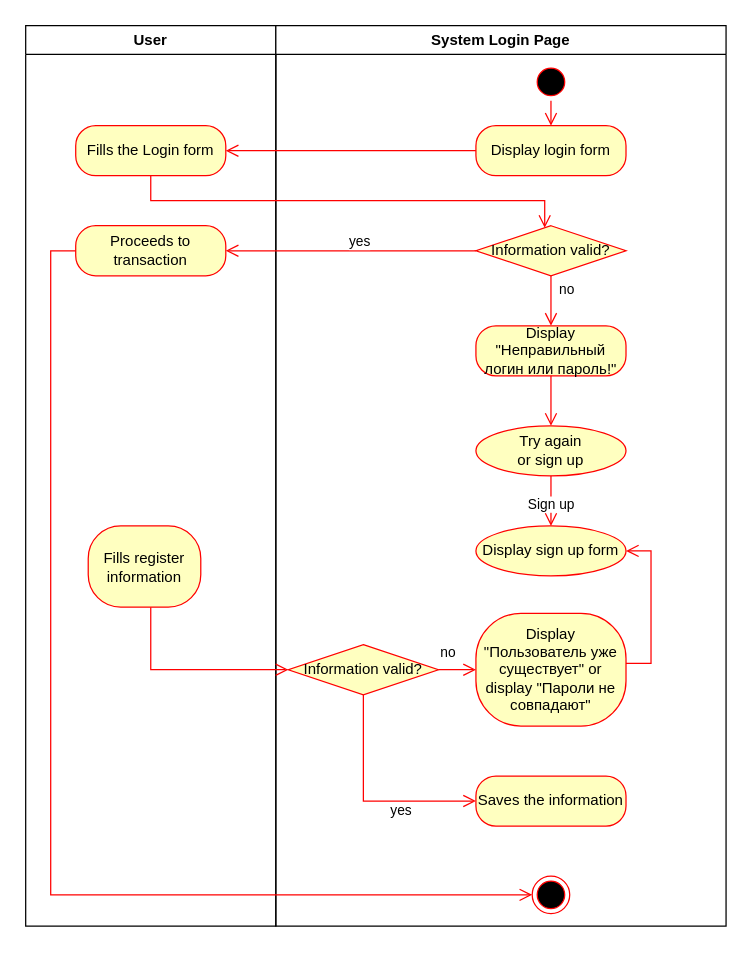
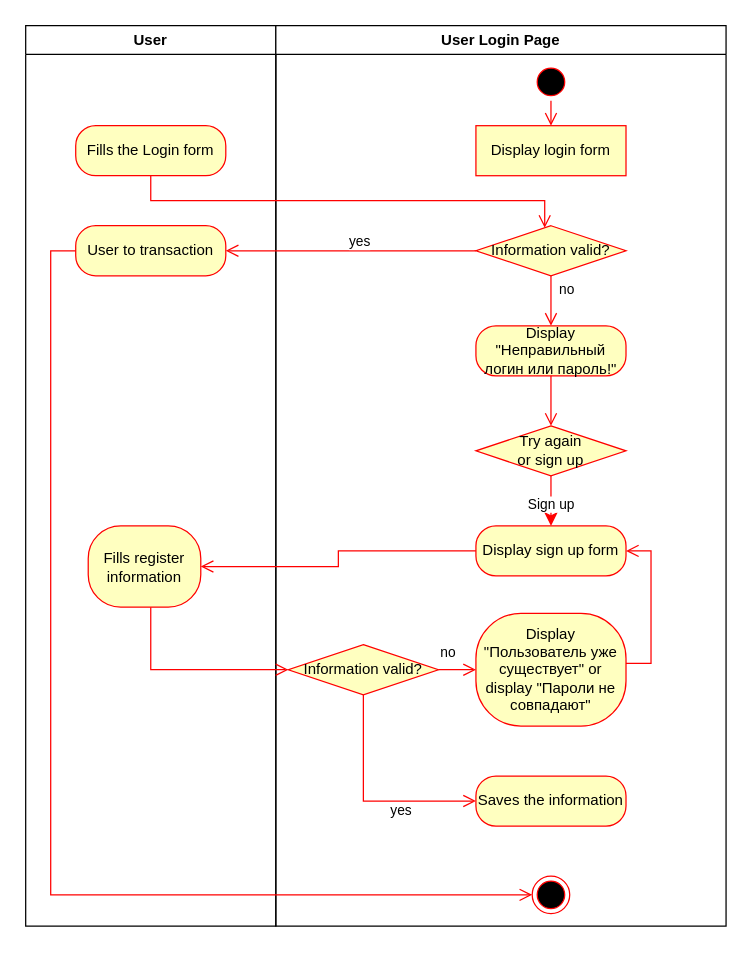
node "System Login Page": label "System Login Page" -> "User Login Page"
edge "Display login form" -> "Fills the Login form": removed
node "Display login form": shape rounded rectangle -> rectangle
node "Proceeds to transaction": label "Proceeds to transaction" -> "User to transaction"
node "Try again or sign up": shape ellipse -> diamond
edge "Try again or sign up" -> "Display sign up form": arrowhead open -> classic
node "Display sign up form": shape ellipse -> rounded rectangle
edge "Display sign up form" -> "Fills register information": added
